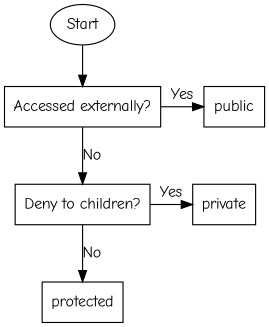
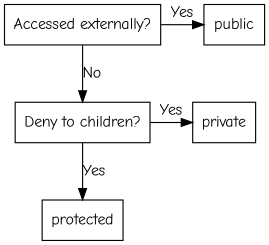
node "Start": removed
edge "Deny to children?" -> "protected": label "No" -> "Yes"
